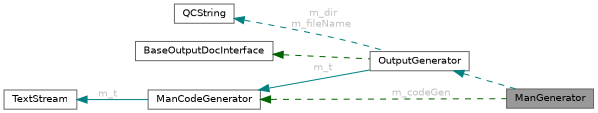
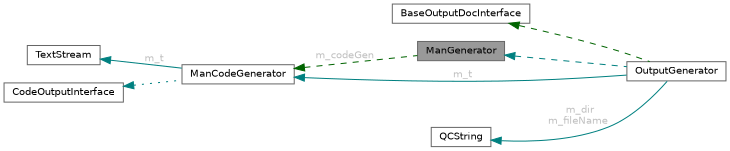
edge "OutputGenerator" -> "QCString": style dashed -> solid
edge "ManGenerator" -> "OutputGenerator": reversed
node "CodeOutputInterface": added
